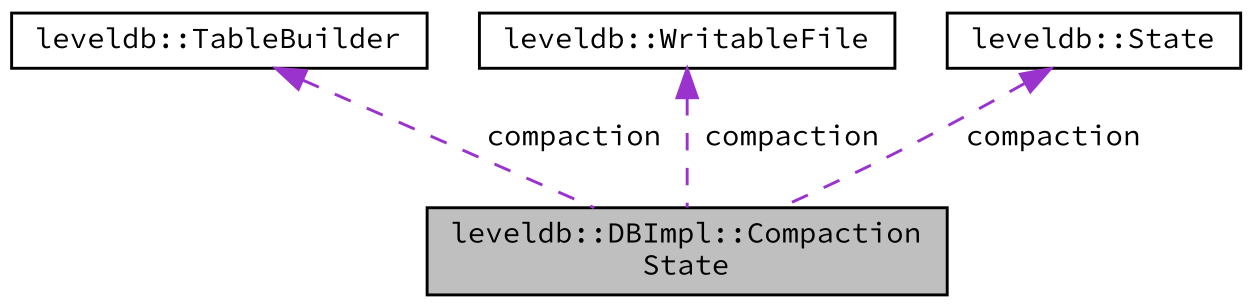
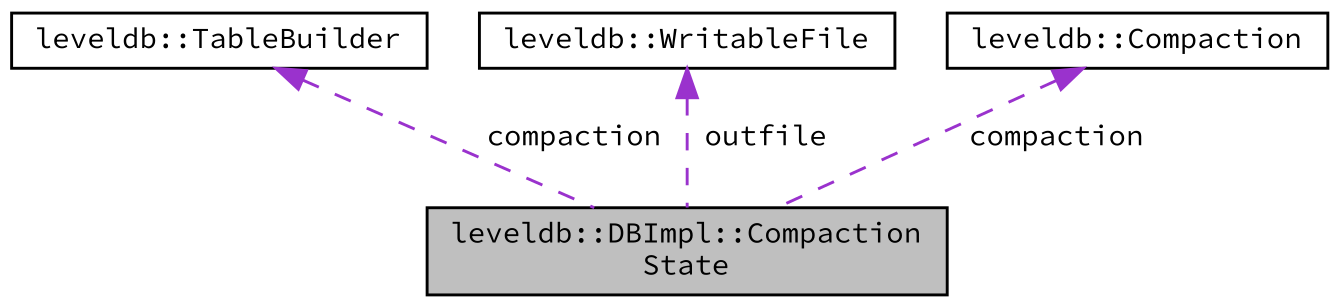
node "leveldb::State": label "leveldb::State" -> "leveldb::Compaction"
edge "leveldb::DBImpl::Compaction State" -> "leveldb::WritableFile": label " compaction" -> " outfile"
